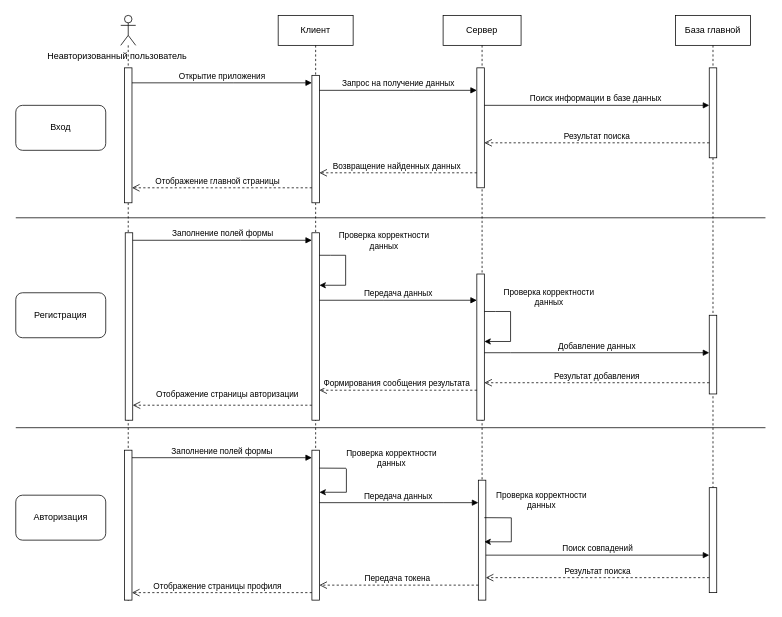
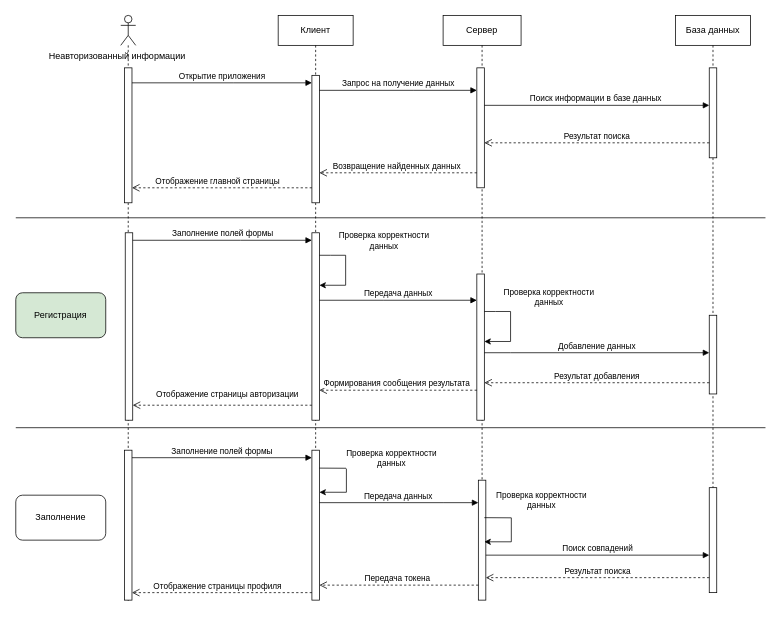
node "База главной": label "База главной" -> "База данных"
node "Неавторизованный пользователь": label "Неавторизованный пользователь" -> "Неавторизованный информации"
node "Вход": removed
node "Регистрация": fillcolor #ffffff -> #d5e8d4
node "Авторизация": label "Авторизация" -> "Заполнение"
